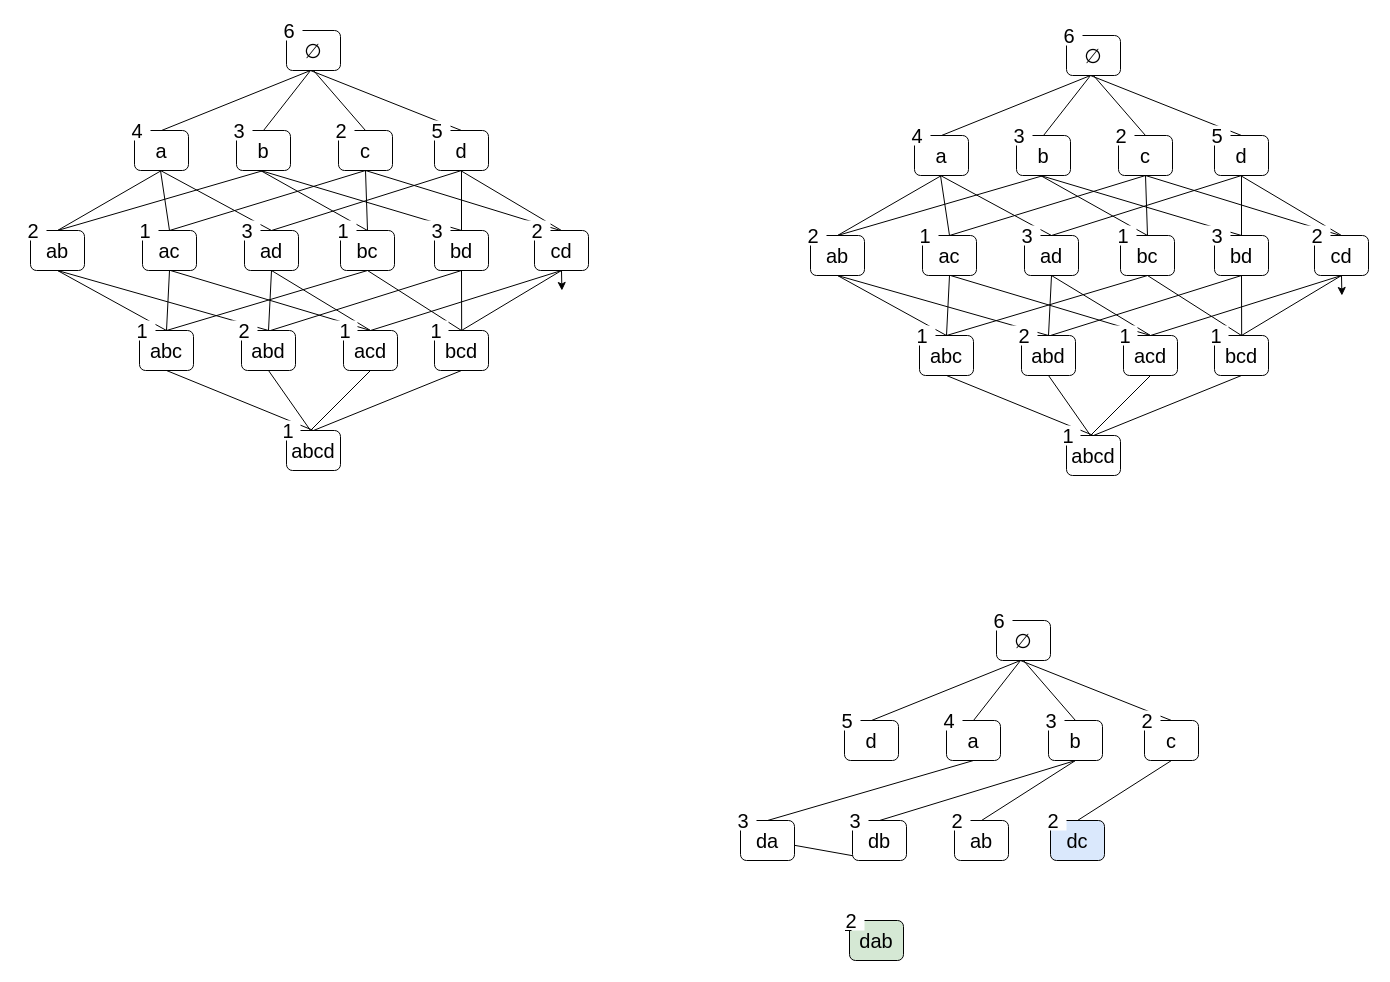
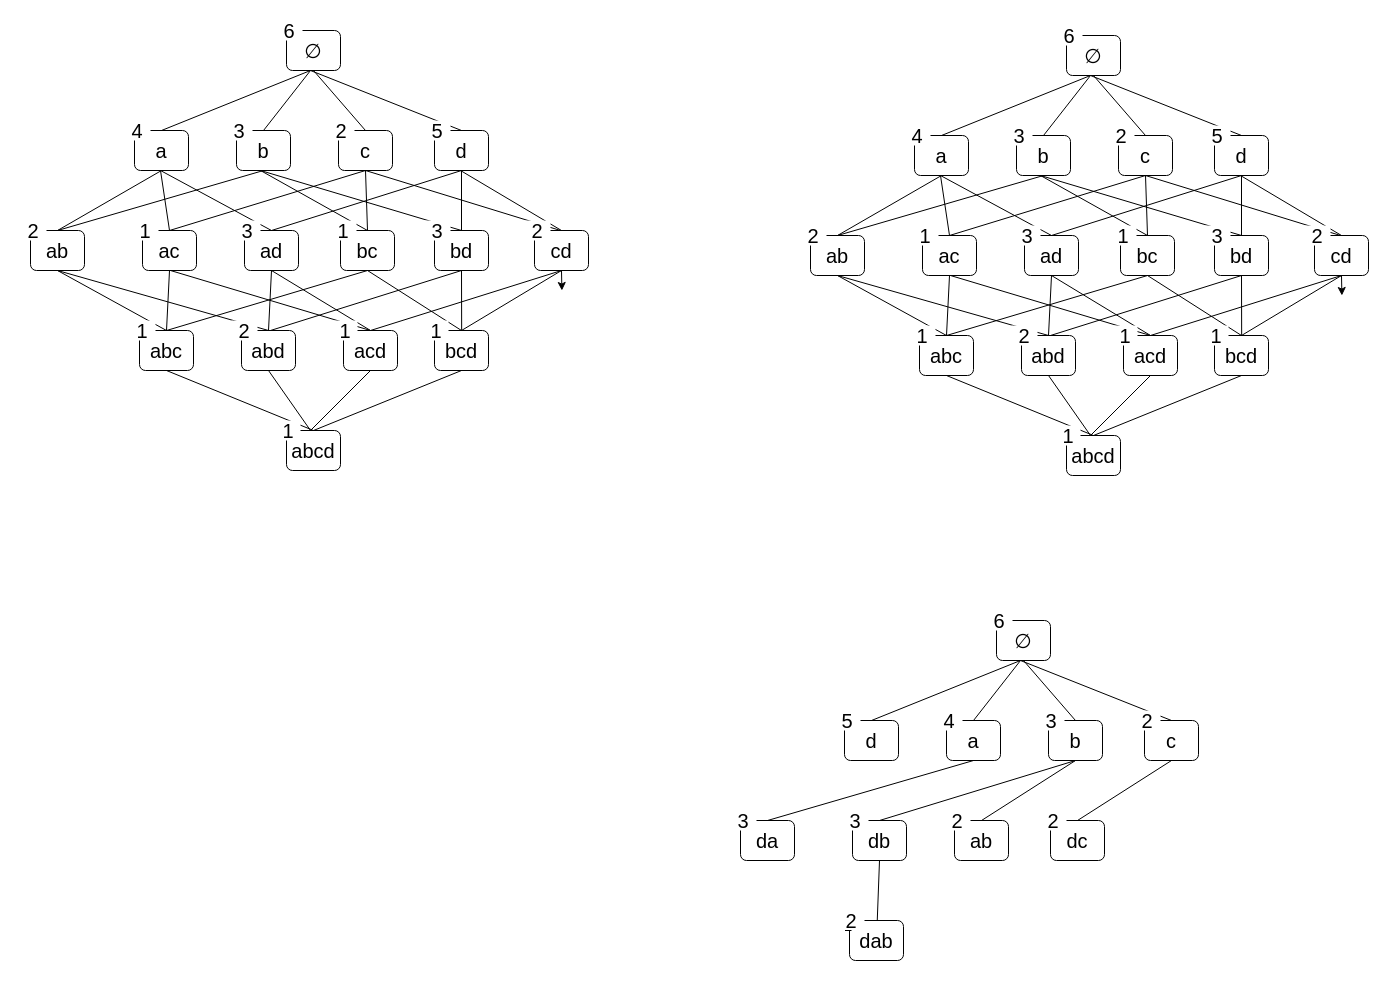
node "dc": fillcolor #dae8fc -> #ffffff
edge "da" -- "db": now "dab" -- "db"
node "dab": fillcolor #d5e8d4 -> #ffffff
